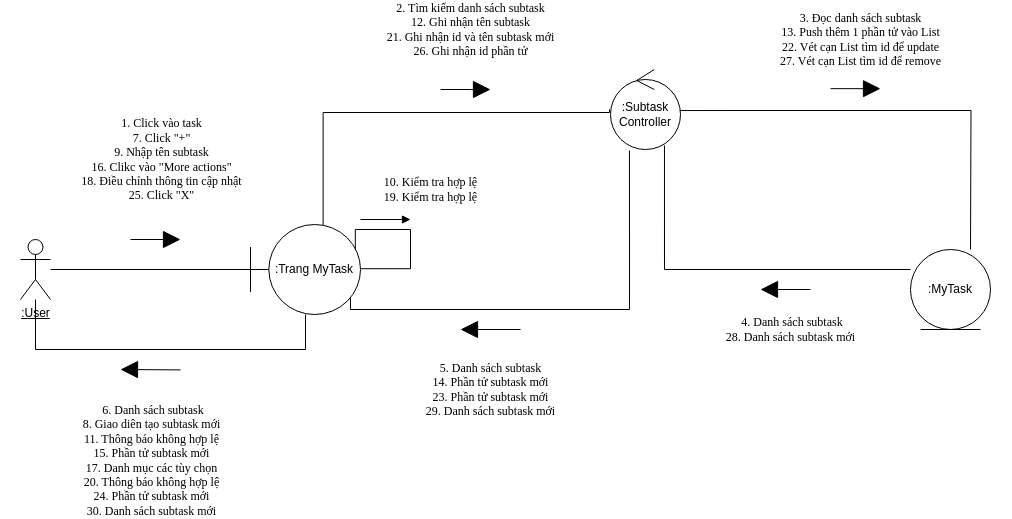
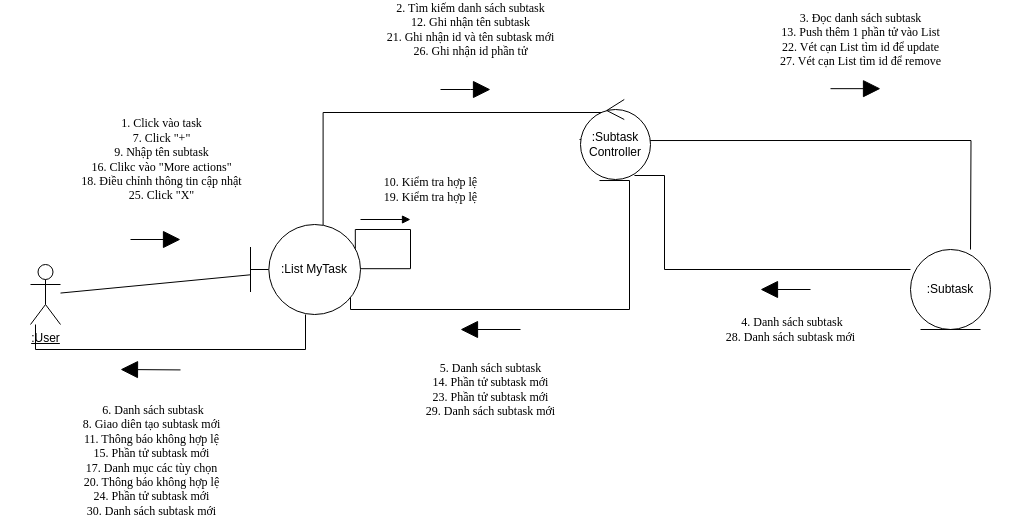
node ":Subtask Controller": moved (646, 110) -> (616, 140)
node ":User": moved (36, 270) -> (46, 295)
node ":Trang MyTask": label ":Trang MyTask" -> ":List MyTask"
node ":MyTask": label ":MyTask" -> ":Subtask"
